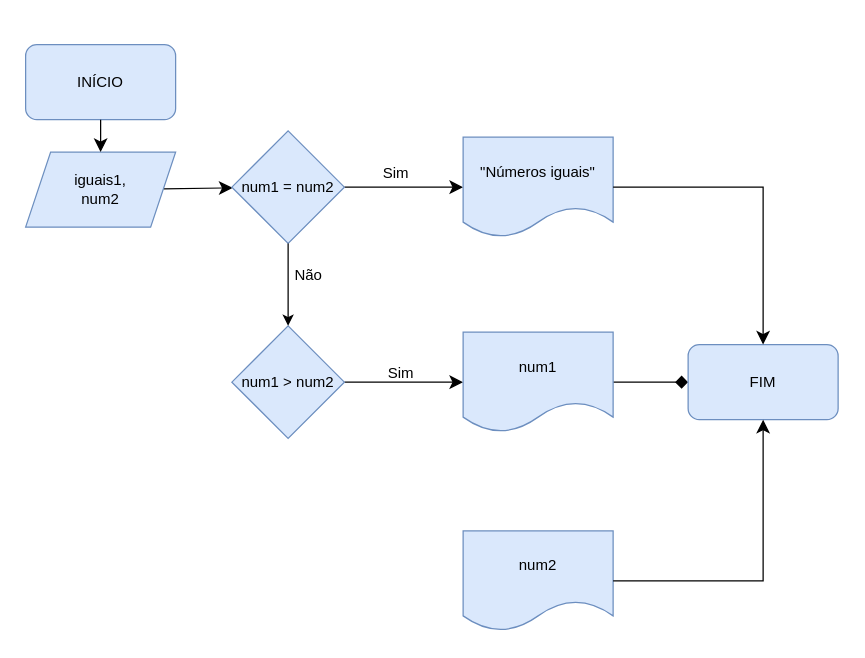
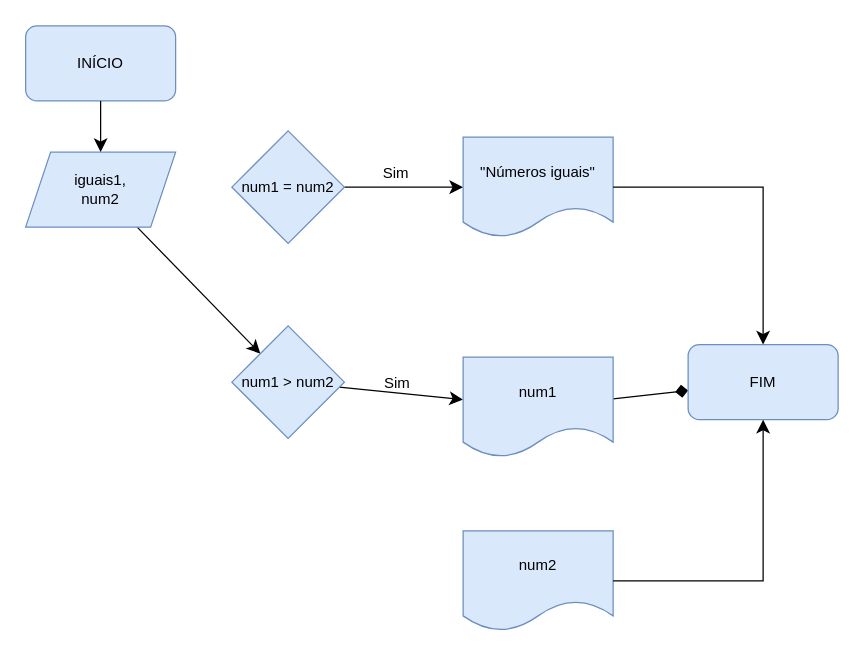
node "INÍCIO": moved (101, 82) -> (101, 63)
edge "iguais1, num2" -> "num1 = num2": now "iguais1, num2" -> "num1 > num2"
edge "num1 = num2" -> "num1 > num2": removed, label "Não"
node "num1": moved (538, 382) -> (538, 407)
